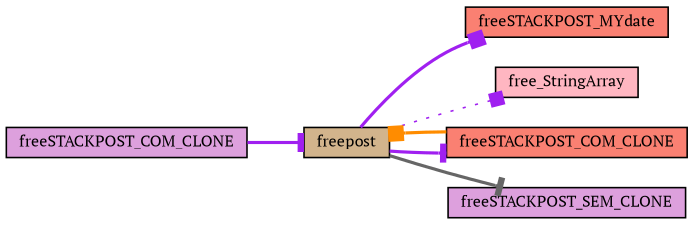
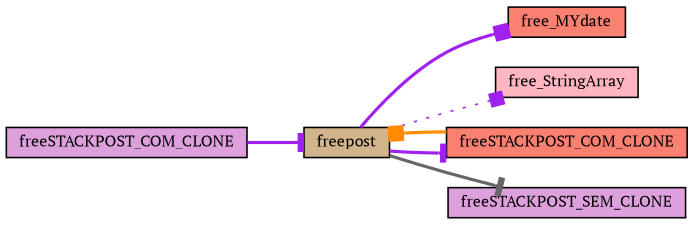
node "freeSTACKPOST_MYdate": label "freeSTACKPOST_MYdate" -> "free_MYdate"
